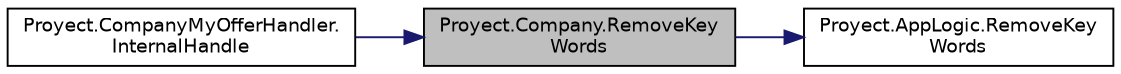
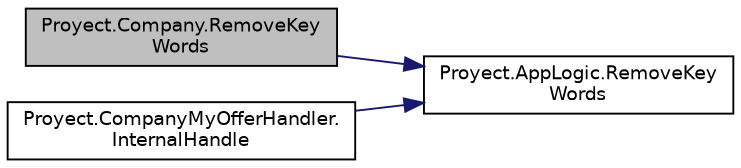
edge "Proyect.CompanyMyOfferHandler. InternalHandle" -> "Proyect.Company.RemoveKey Words": now "Proyect.CompanyMyOfferHandler. InternalHandle" -> "Proyect.AppLogic.RemoveKey Words"
